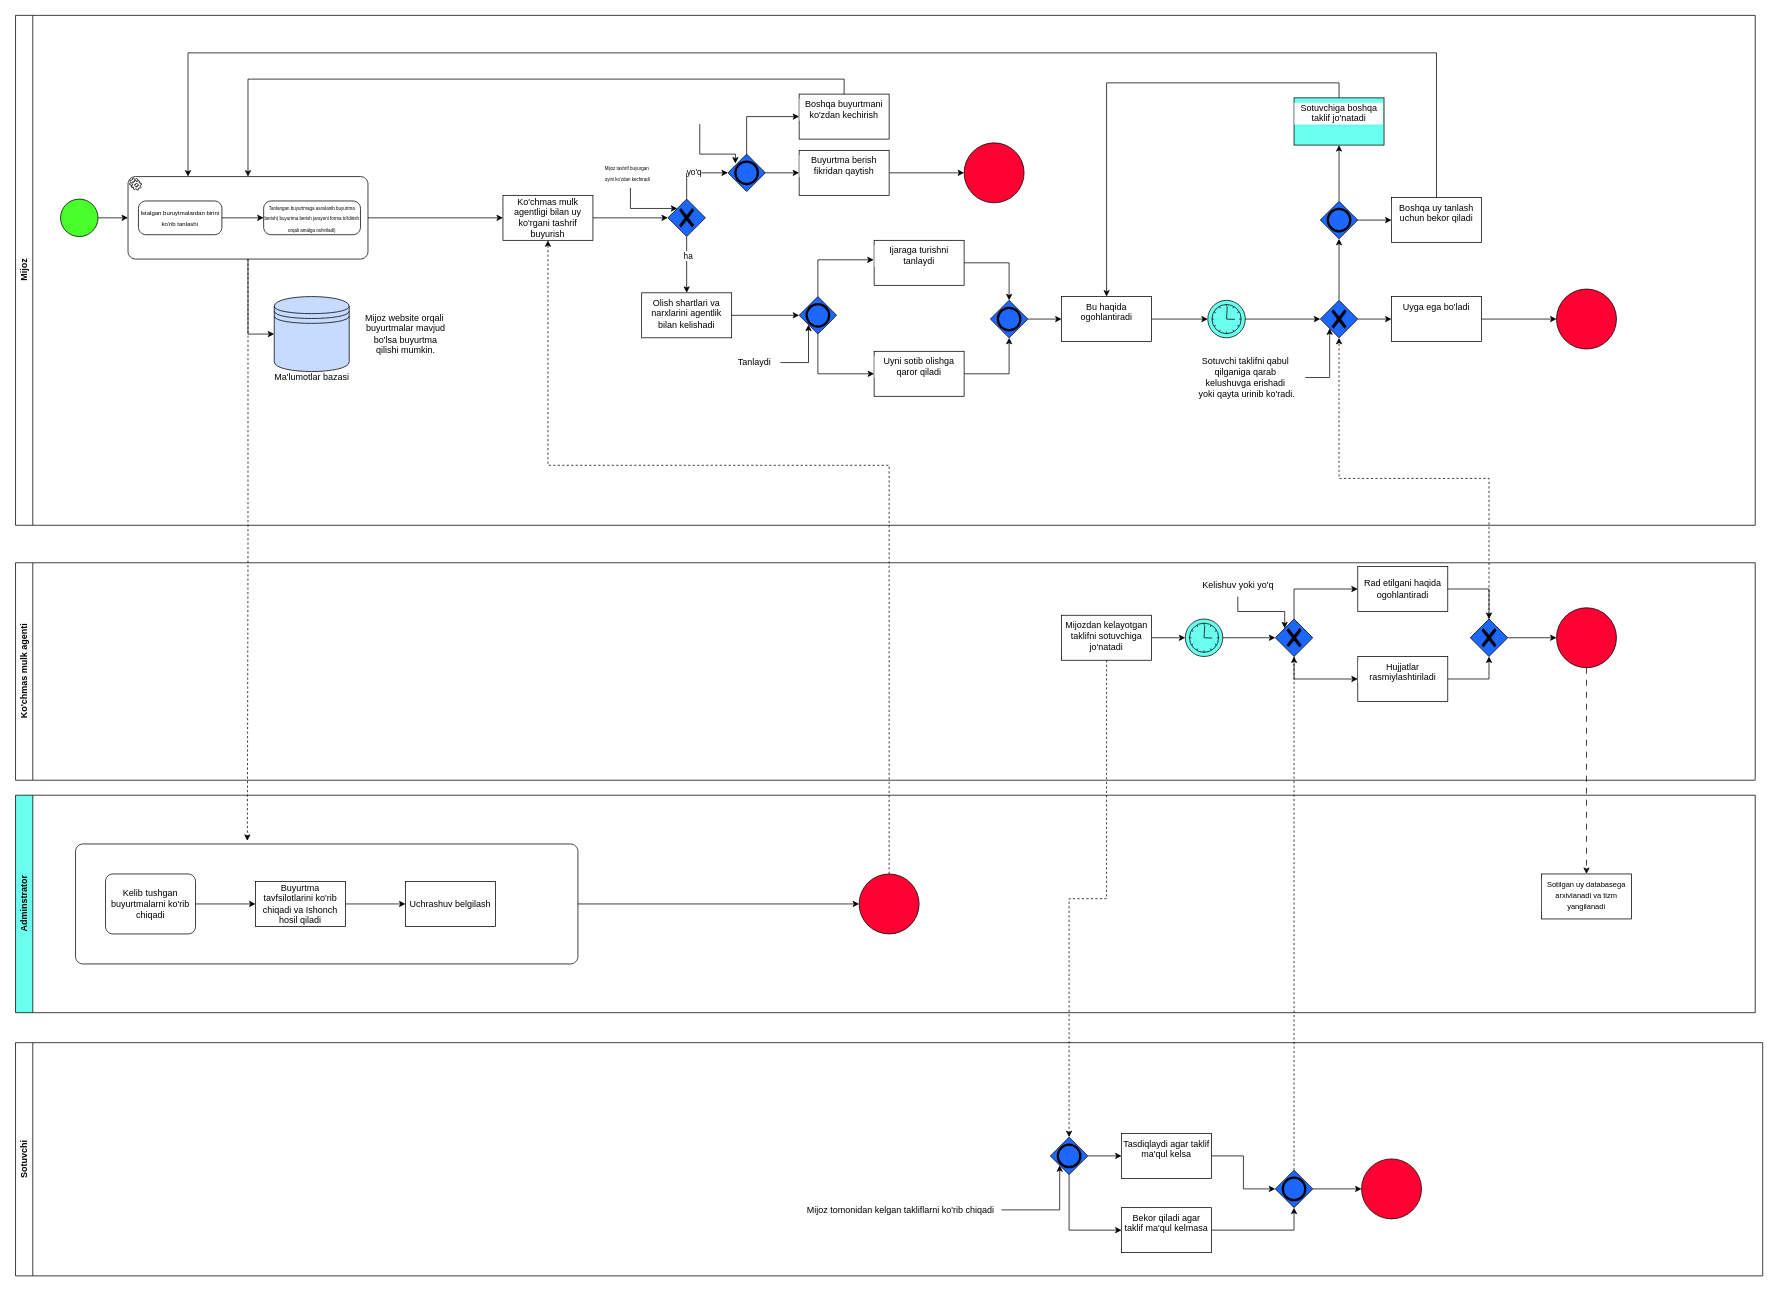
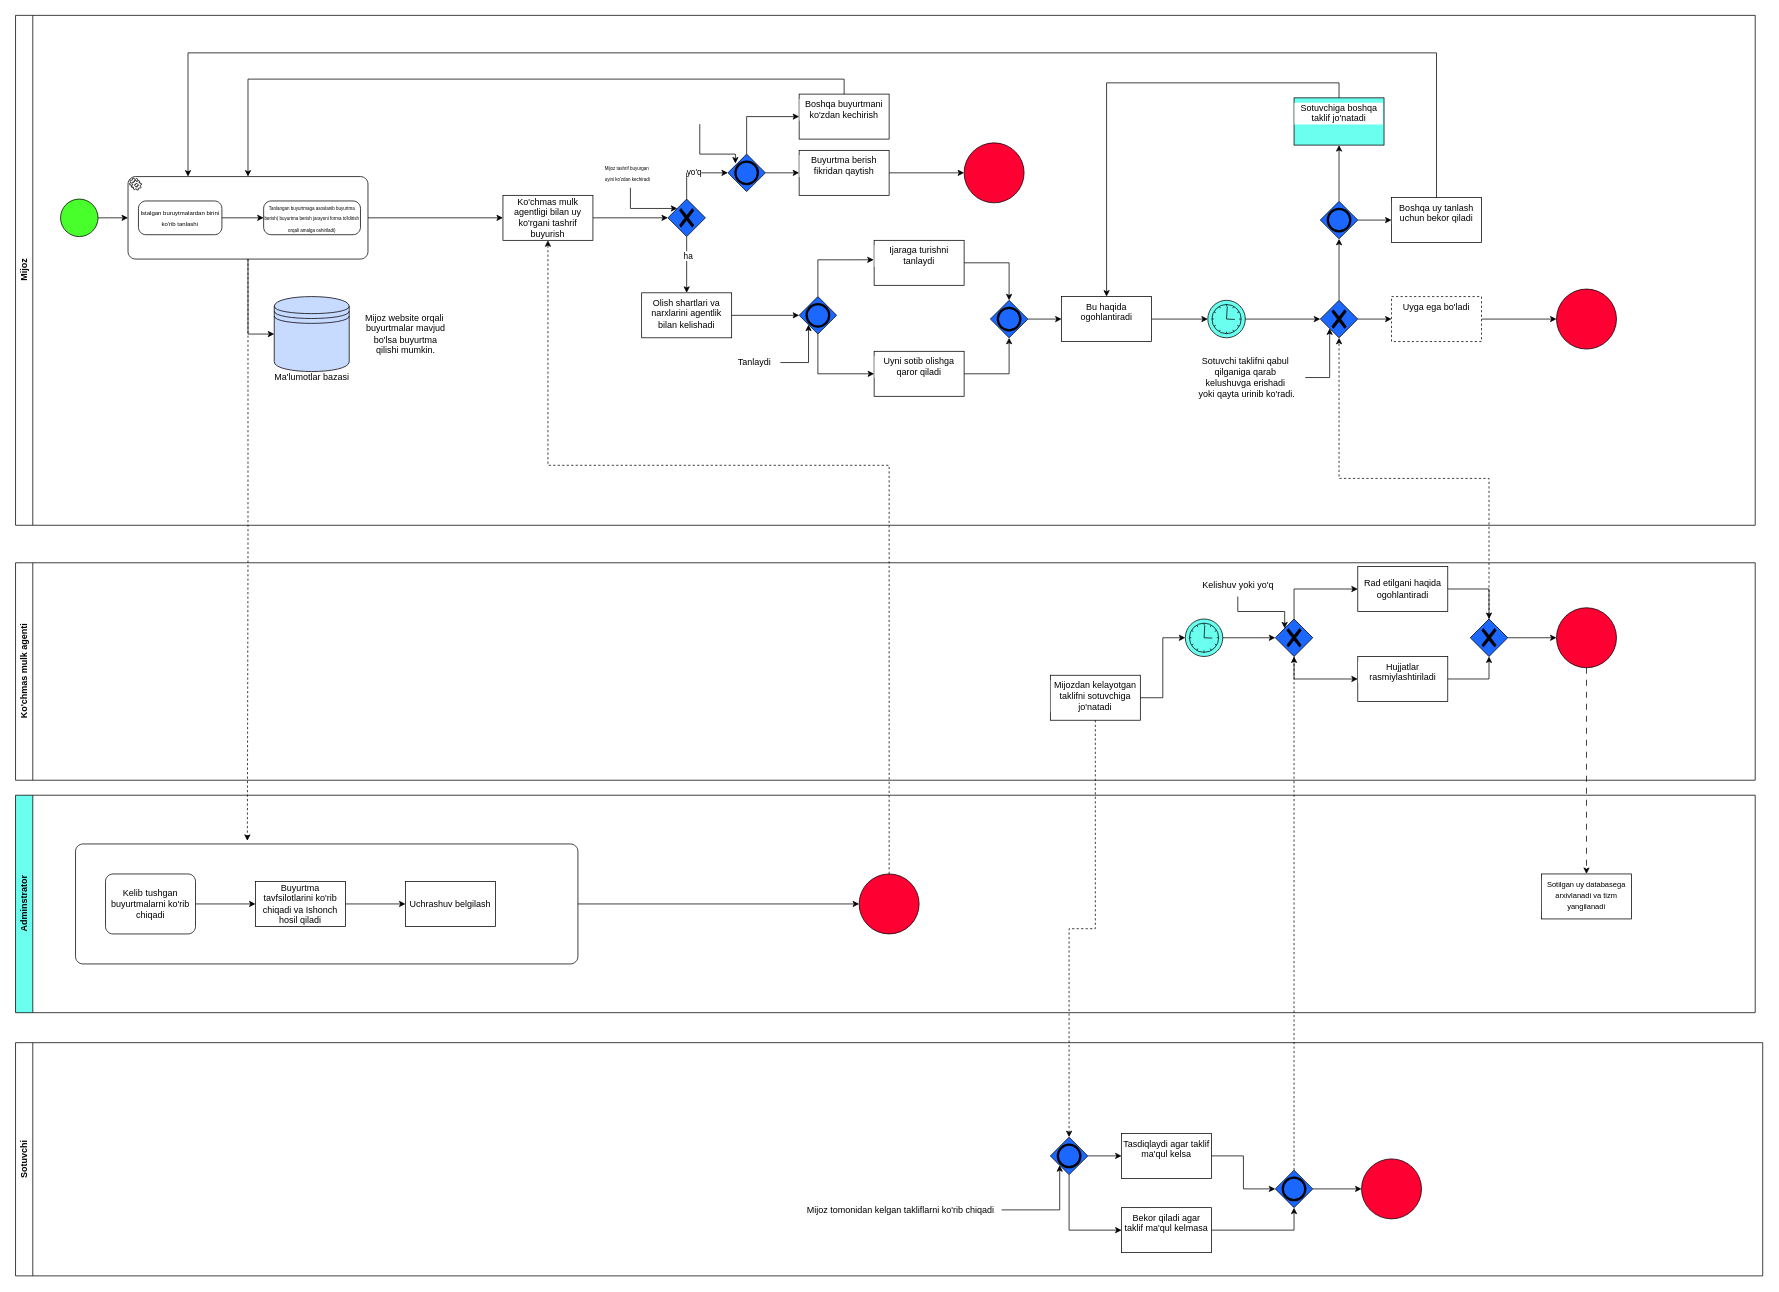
node "Uyga ega bo'ladi": style solid -> dashed
node "Mijozdan kelayotgan taklifni sotuvchiga jo'natadi": moved (1107, 638) -> (1095, 698)
